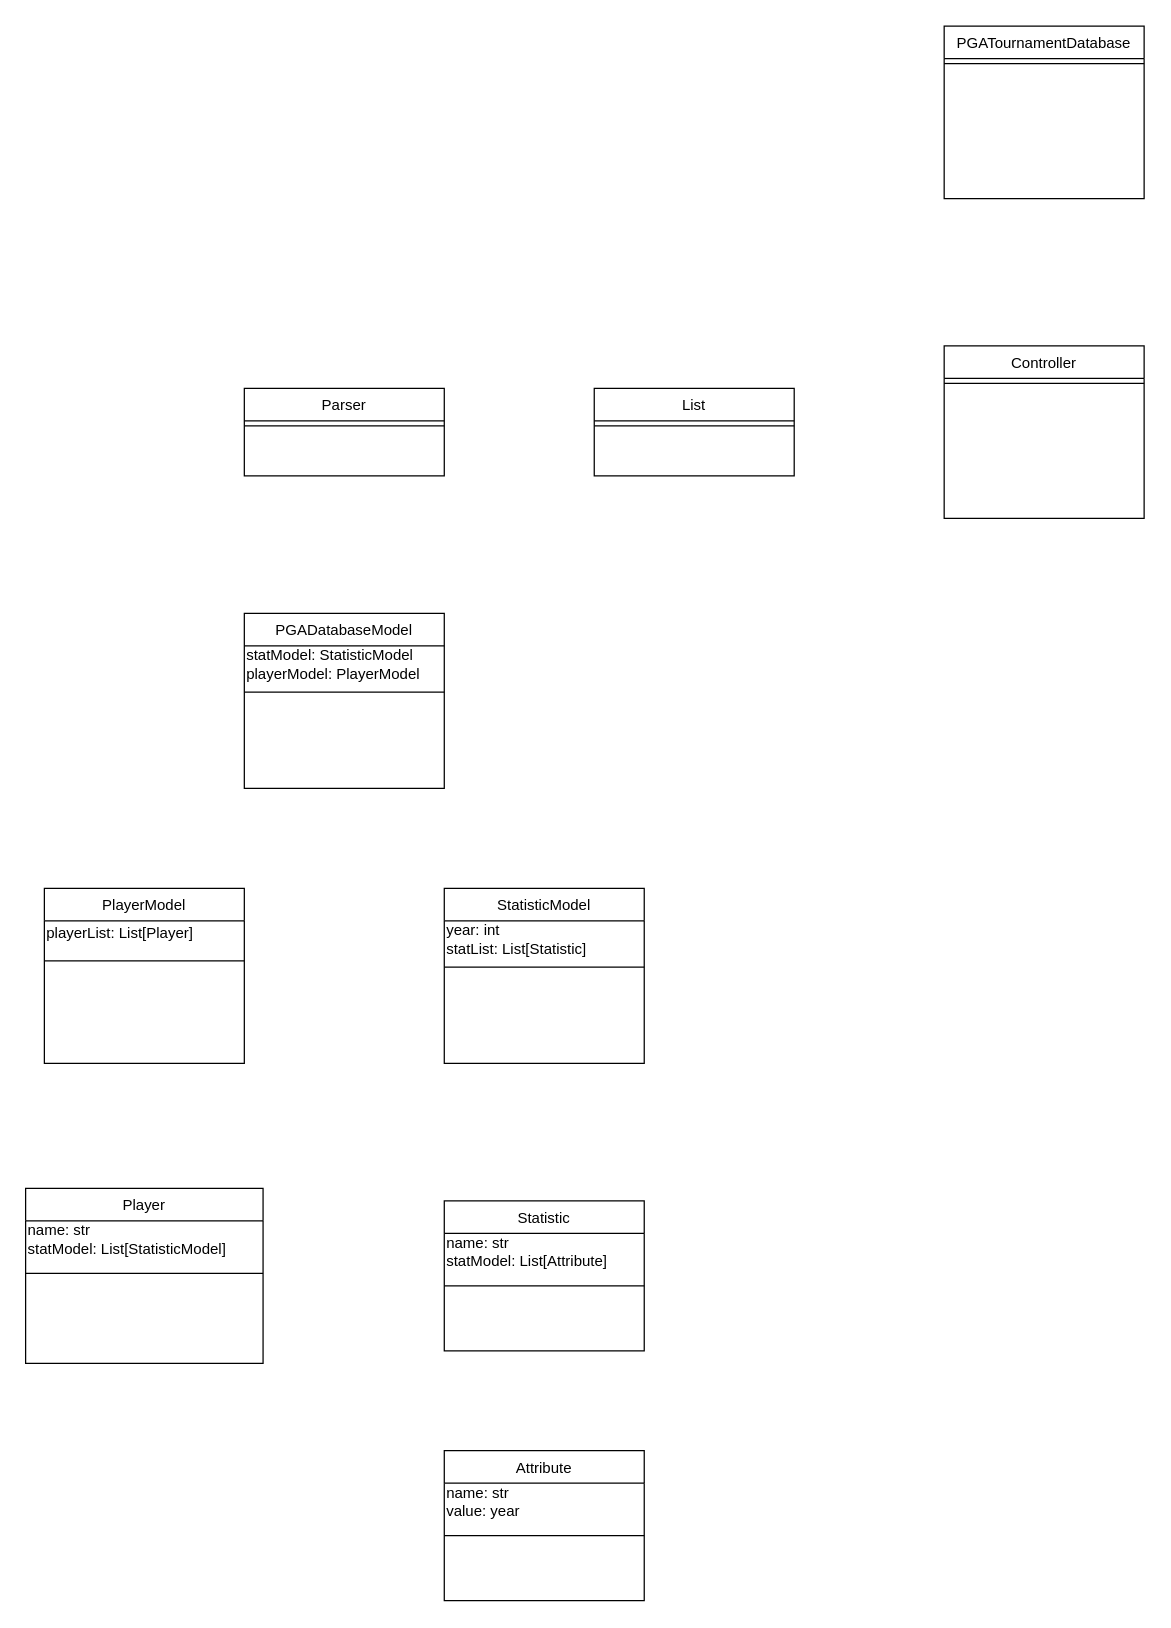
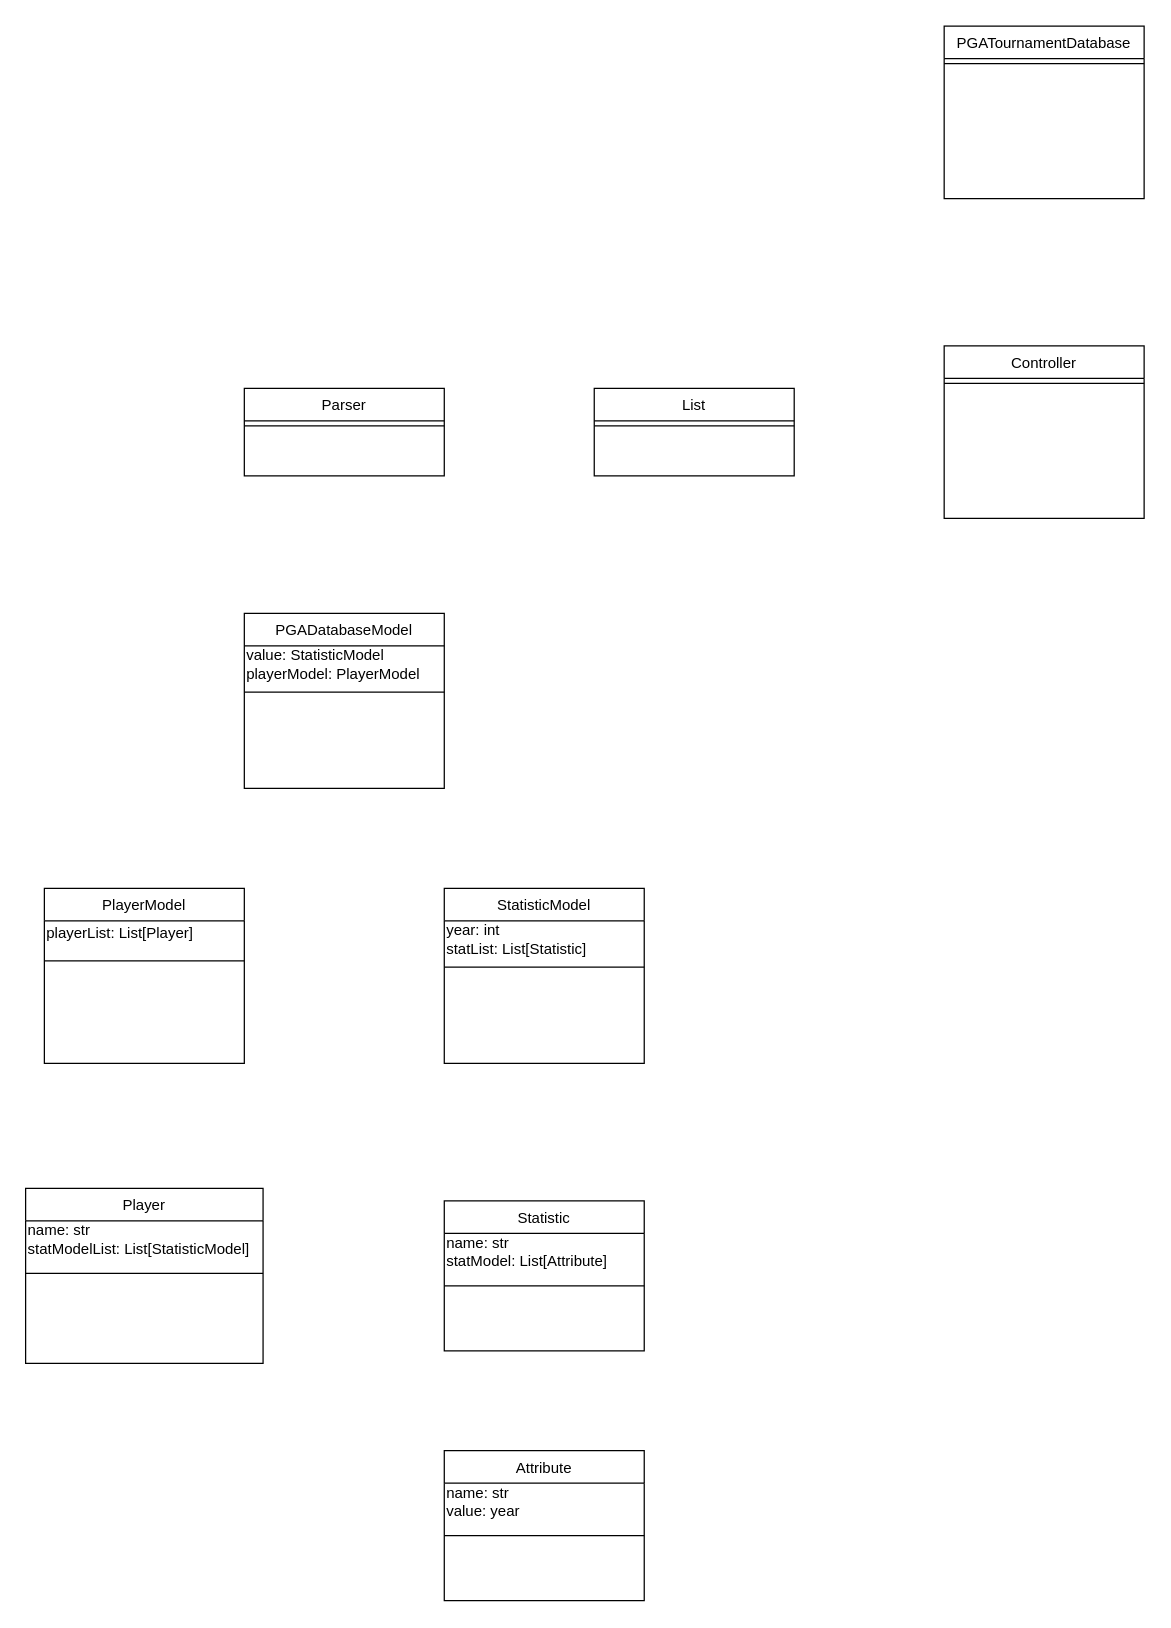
node "statModel: StatisticModel playerModel: PlayerModel": label "statModel: StatisticModel playerModel: PlayerModel" -> "value: StatisticModel playerModel: PlayerModel"
node "name: str statModel: List[StatisticModel]": label "name: str statModel: List[StatisticModel]" -> "name: str statModelList: List[StatisticModel]"
